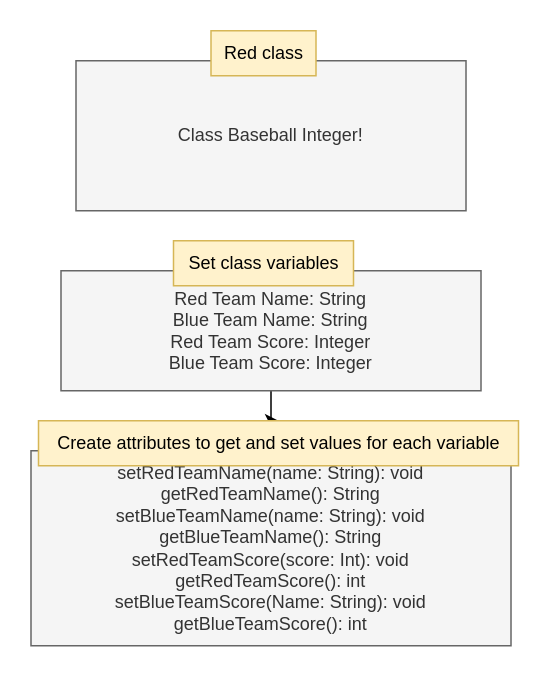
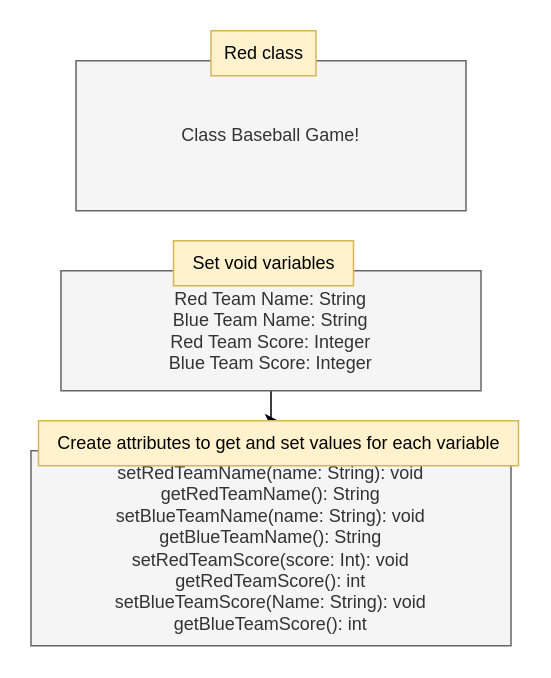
node "Class Baseball Integer!": label "Class Baseball Integer!" -> "Class Baseball Game!"
node "Set class variables": label "Set class variables" -> "Set void variables"
